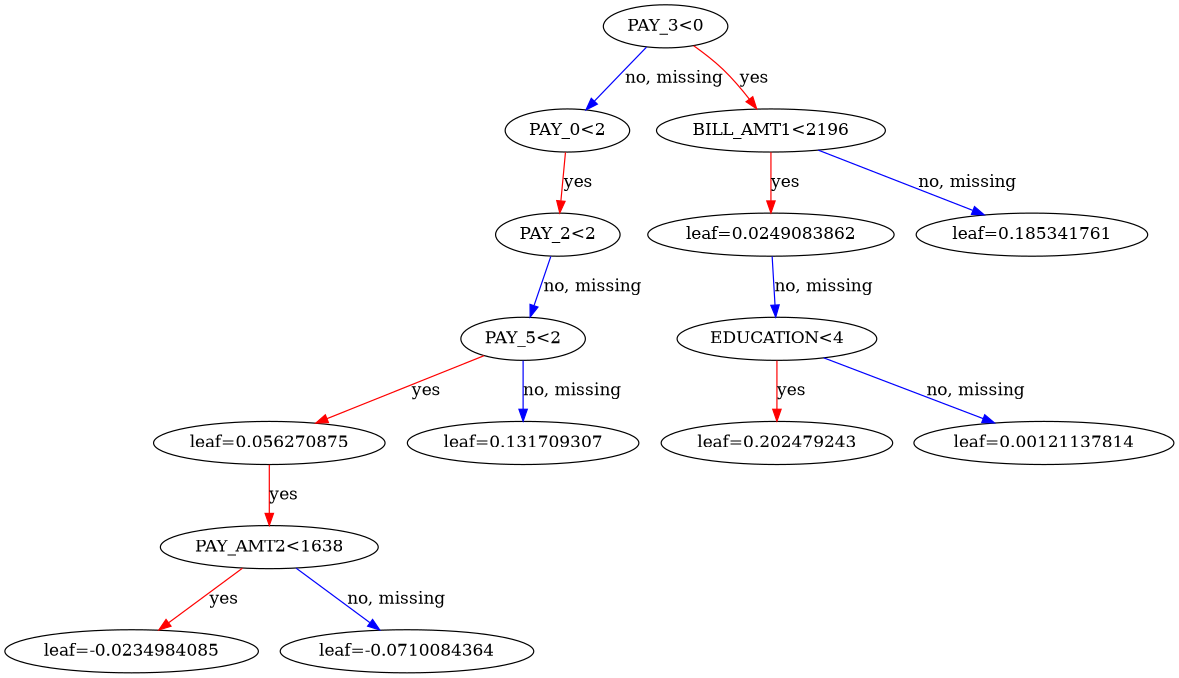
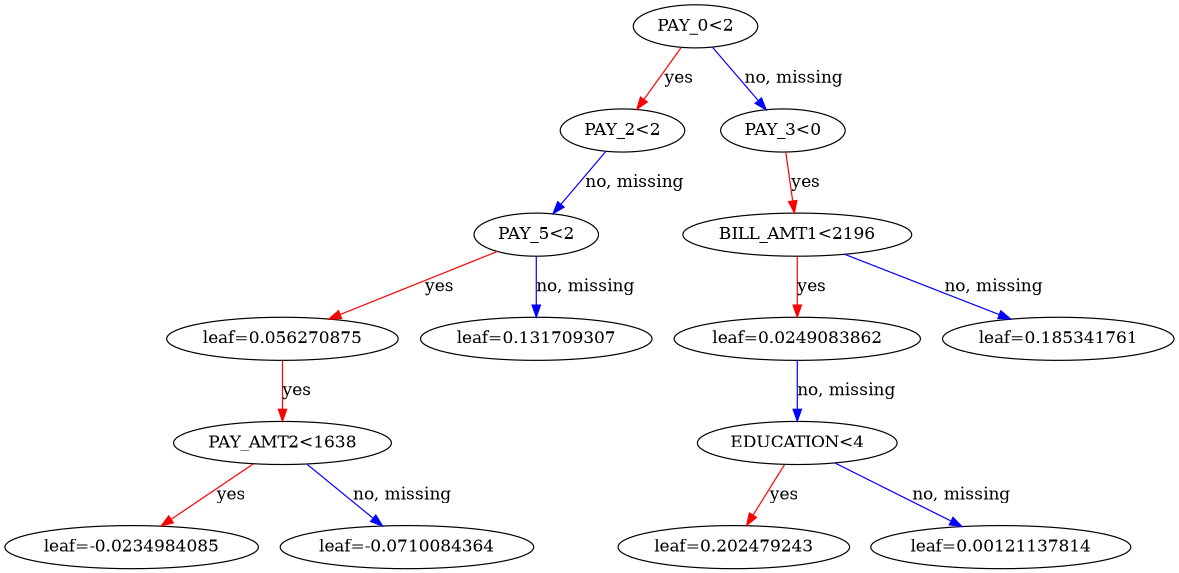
edge "PAY_3<0" -> "PAY_0<2": reversed
